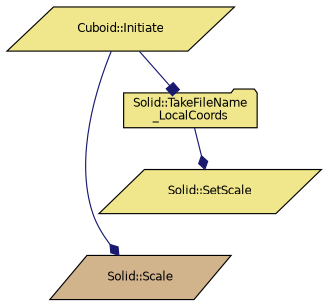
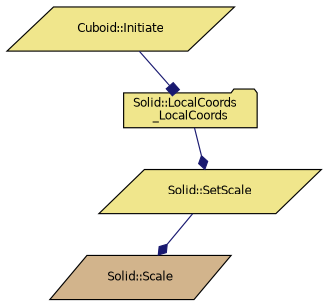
node "Solid::TakeFileName _LocalCoords": label "Solid::TakeFileName _LocalCoords" -> "Solid::LocalCoords _LocalCoords"
edge "Cuboid::Initiate" -> "Solid::Scale": now "Solid::SetScale" -> "Solid::Scale"
